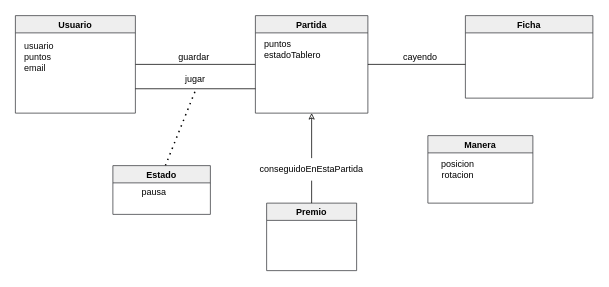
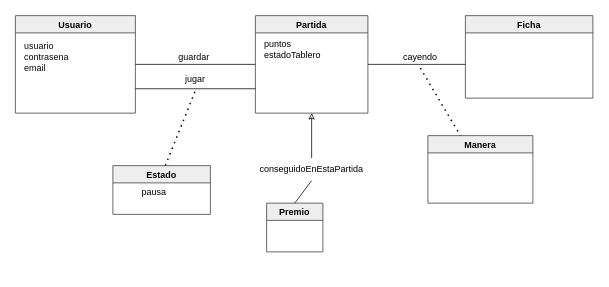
node "usuario puntos email": label "usuario puntos email" -> "usuario contrasena email"
edge "cayendo" -- "Manera": added
node "posicion rotacion": removed
node "Premio": size 90x68 -> 56x49
